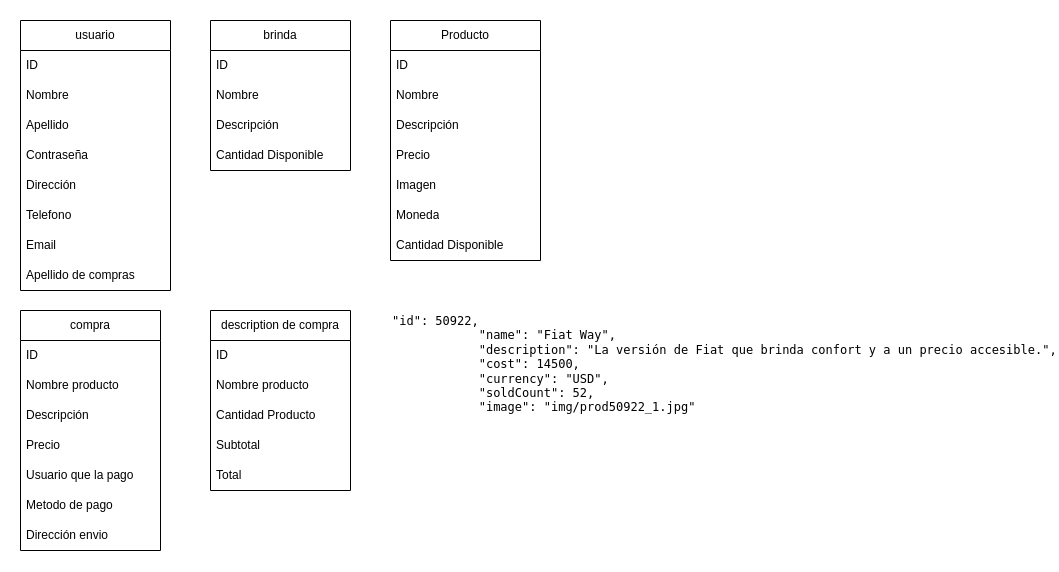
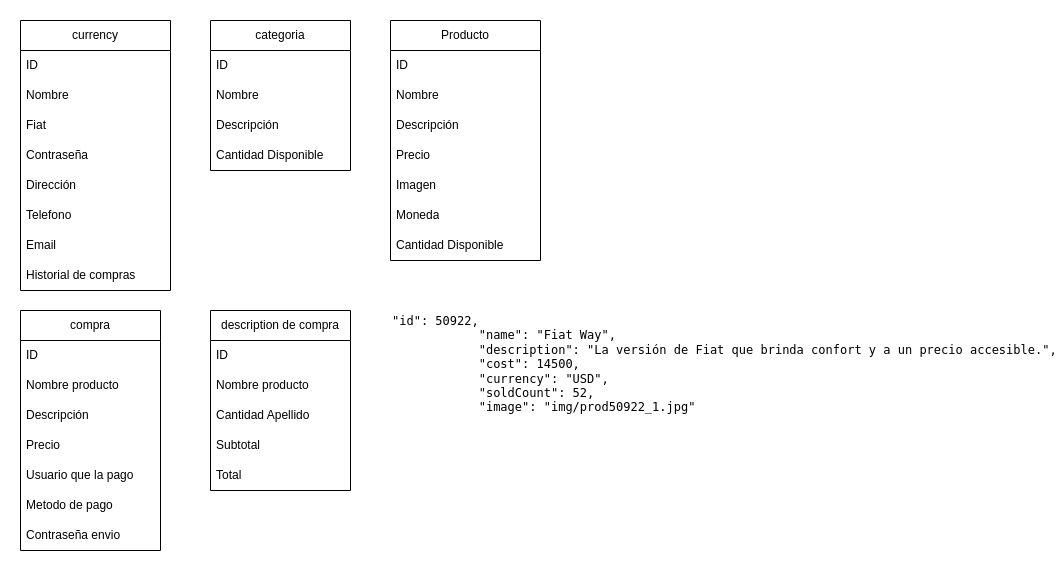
node "usuario": label "usuario" -> "currency"
node "brinda": label "brinda" -> "categoria"
node "Apellido": label "Apellido" -> "Fiat"
node "Apellido de compras": label "Apellido de compras" -> "Historial de compras"
node "Cantidad Producto": label "Cantidad Producto" -> "Cantidad Apellido"
node "Dirección envio": label "Dirección envio" -> "Contraseña envio"
